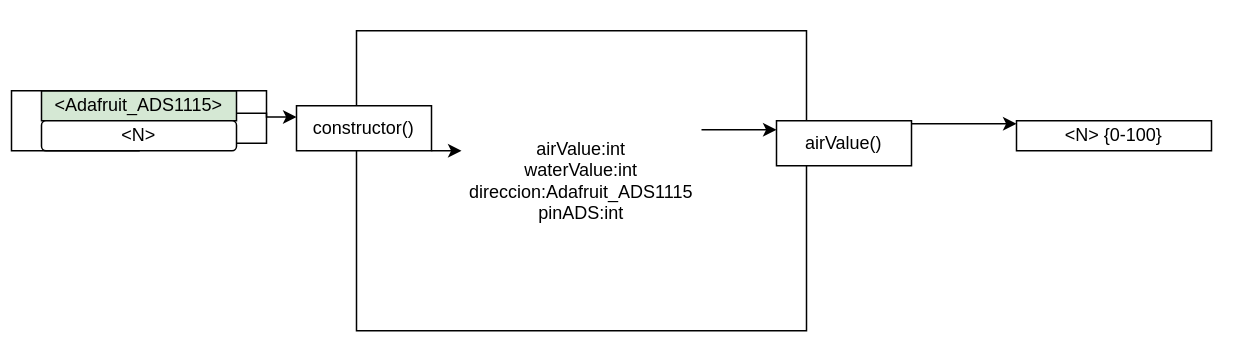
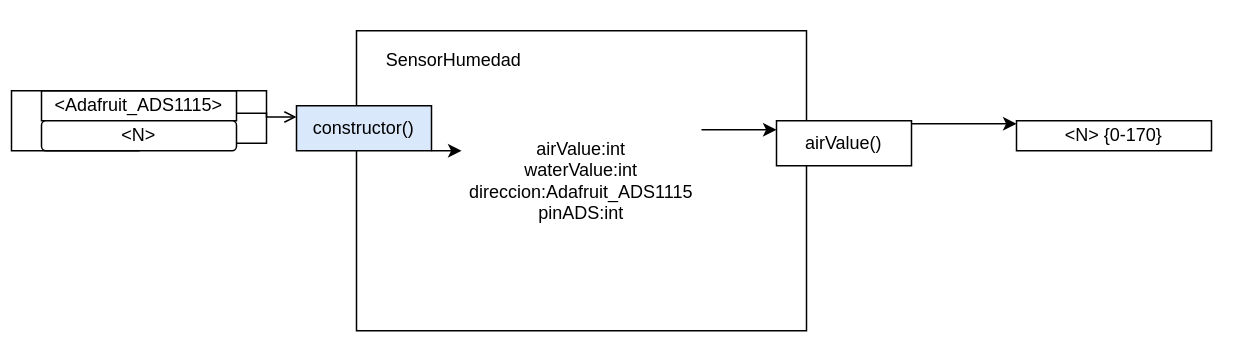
node "SensorHumedad": added
node "<Adafruit_ADS1115>": fillcolor #d5e8d4 -> #ffffff
edge "<Adafruit_ADS1115>" -> "constructor()": arrowhead classic -> open
node "constructor()": fillcolor #ffffff -> #dae8fc
node "<N> {0-100}": label "<N> {0-100}" -> "<N> {0-170}"
